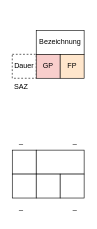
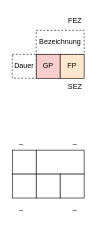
node "FEZ": added
node "Bezeichnung": style solid -> dashed
node "SAZ": removed
node "SEZ": added
